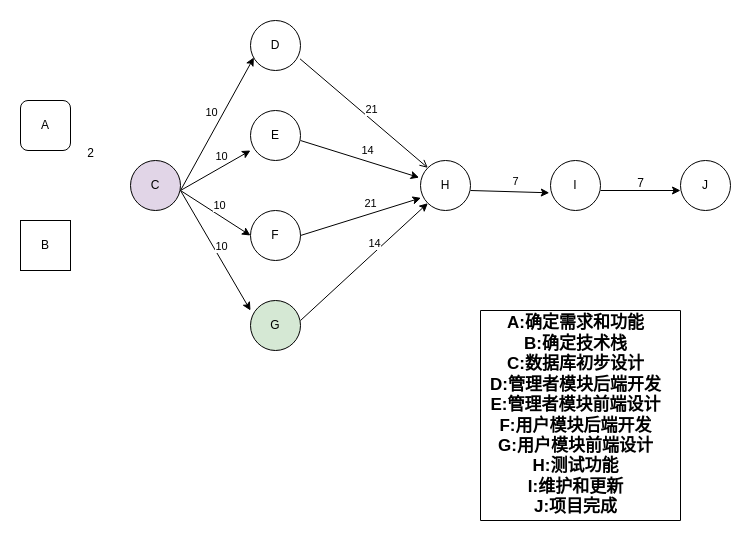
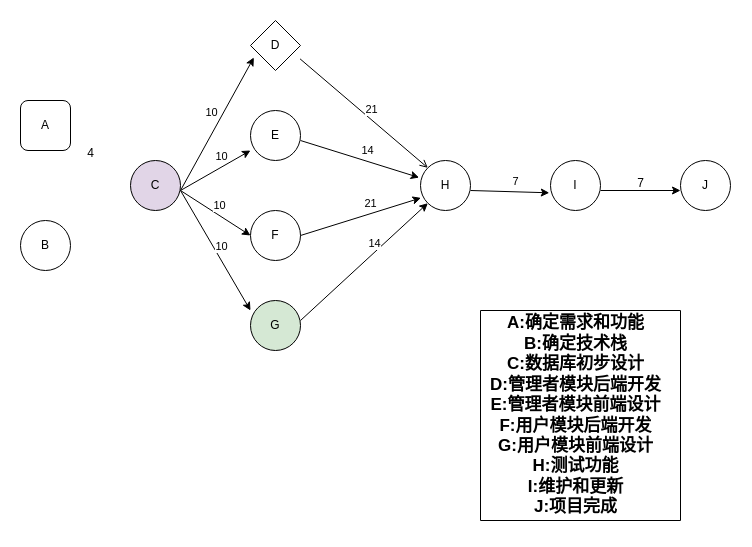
node "D": shape ellipse -> diamond
node "2": label "2" -> "4"
node "B": shape rectangle -> ellipse
